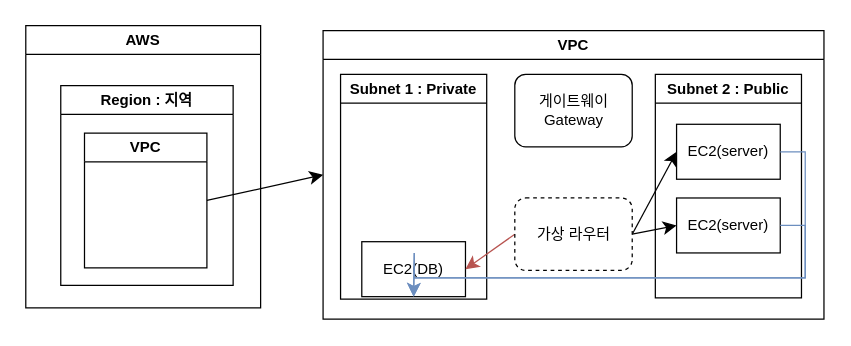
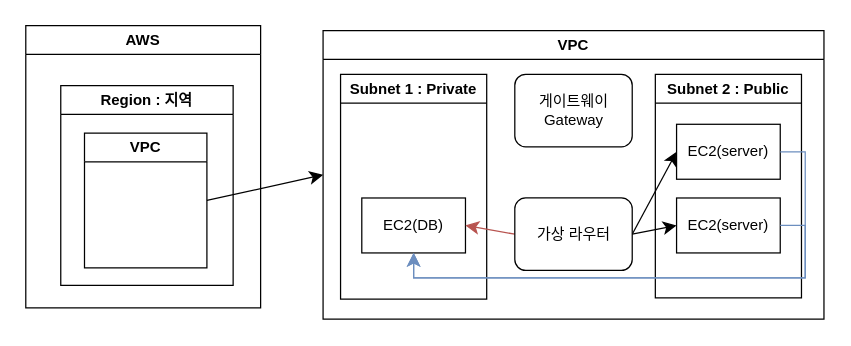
node "가상 라우터": style dashed -> solid
node "EC2(DB)": moved (414, 269) -> (414, 226)
